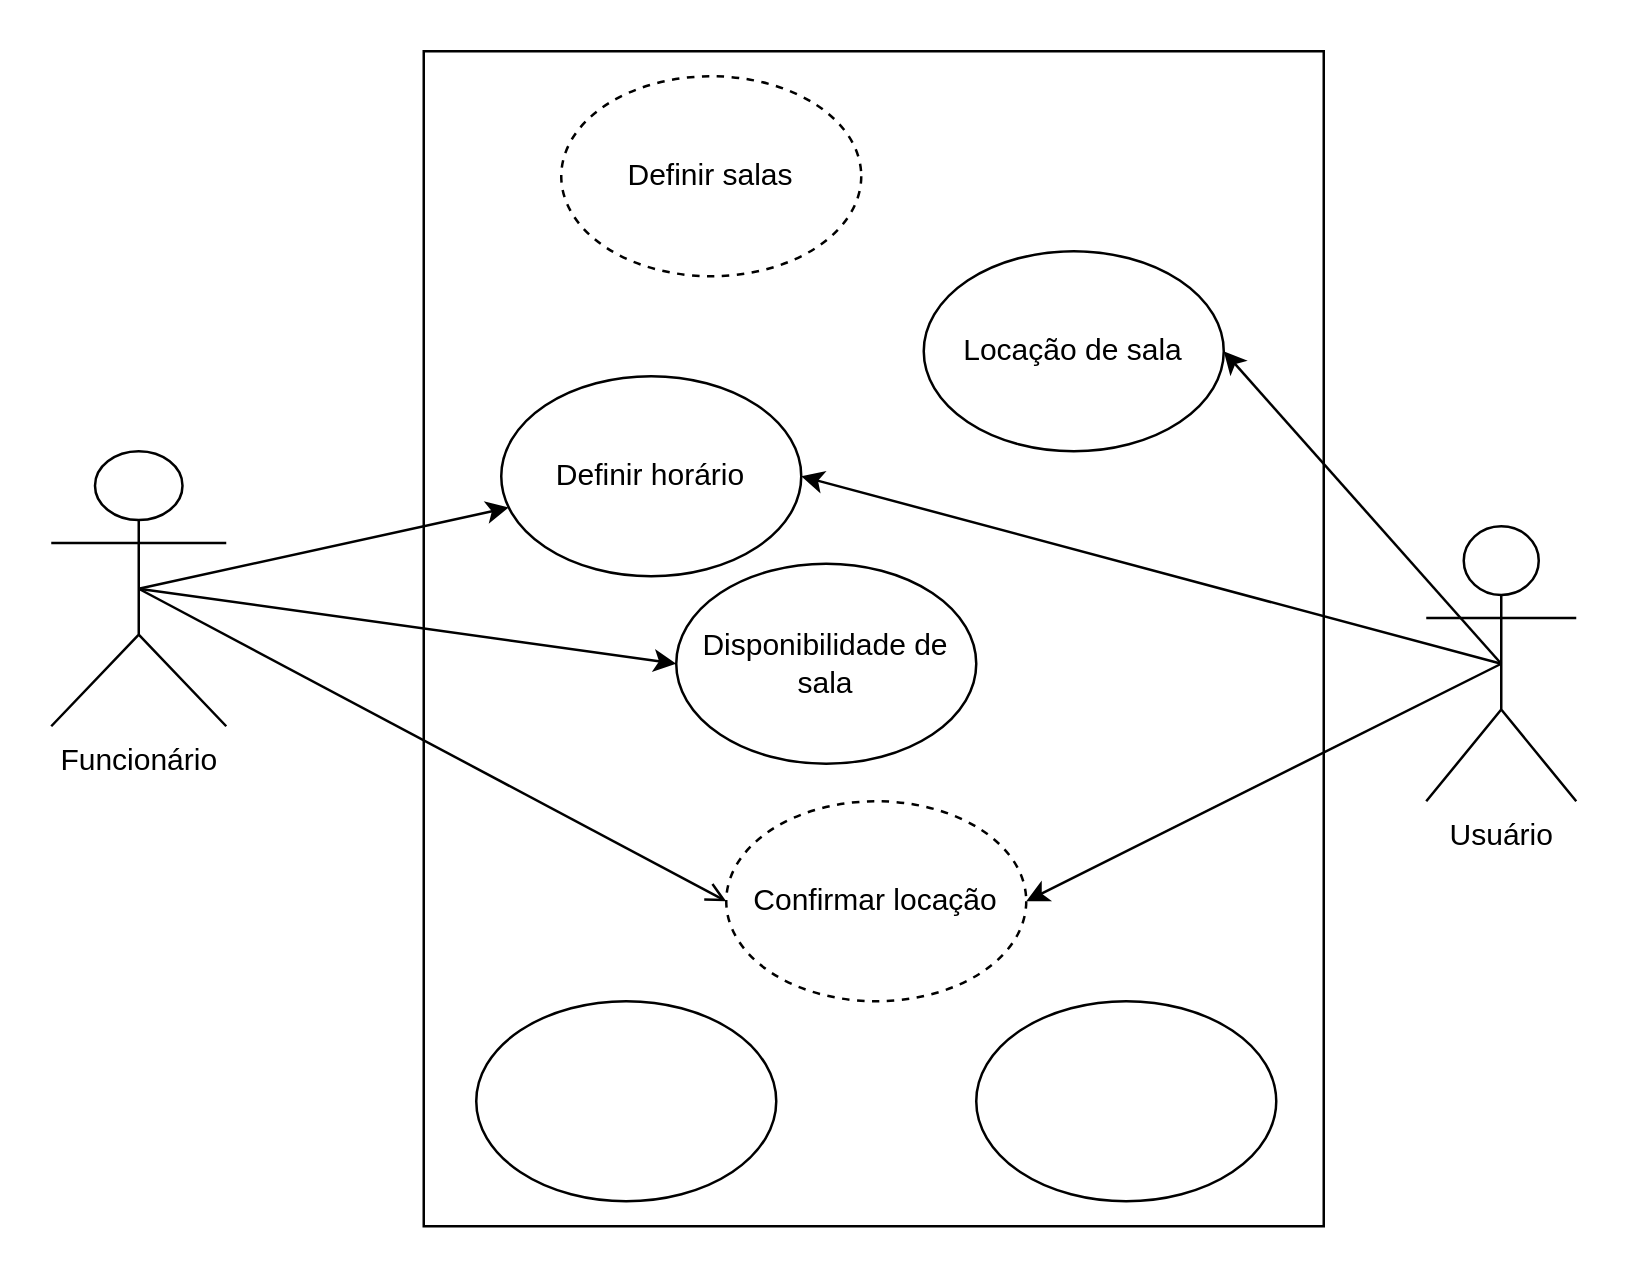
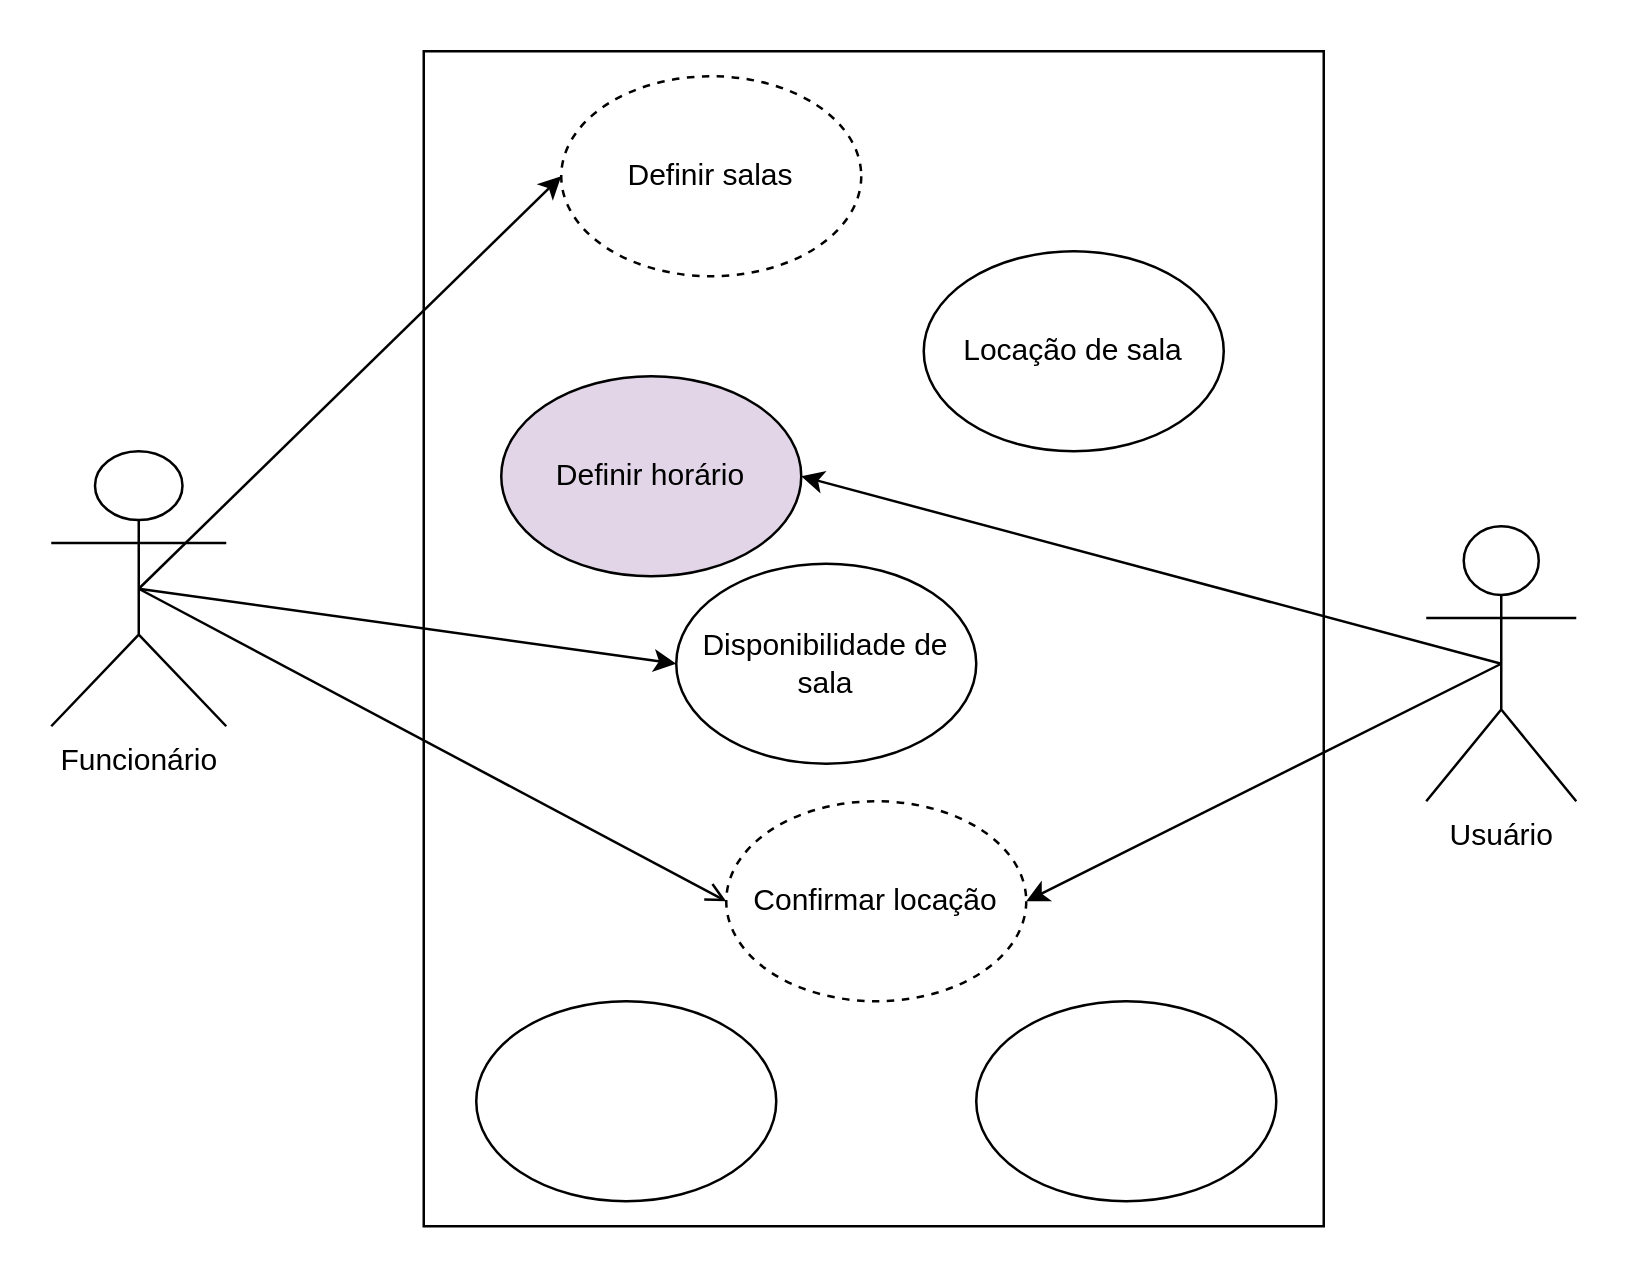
node "Definir horário": fillcolor #ffffff -> #e1d5e7
edge "Usuário" -> "Locação de sala": removed
edge "Funcionário" -> "Definir horário": now "Funcionário" -> "Definir salas"
